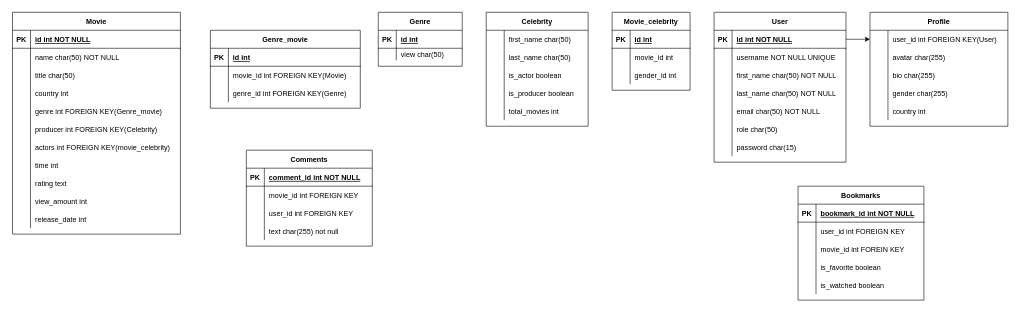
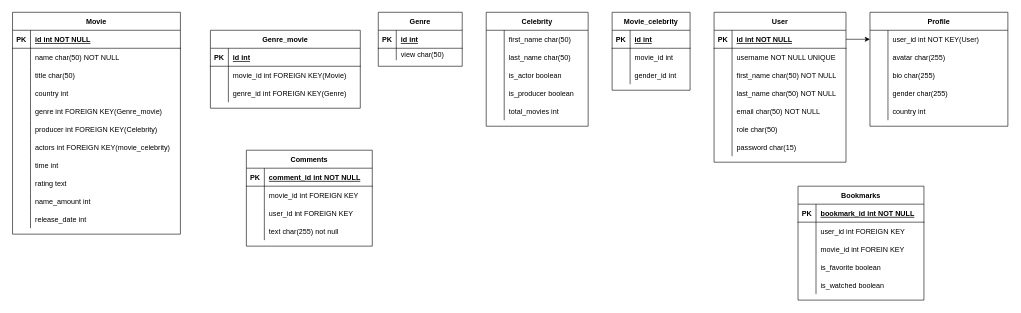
node "user_id int FOREIGN KEY(User)": label "user_id int FOREIGN KEY(User)" -> "user_id int NOT KEY(User)"
node "view_amount int": label "view_amount int" -> "name_amount int"
